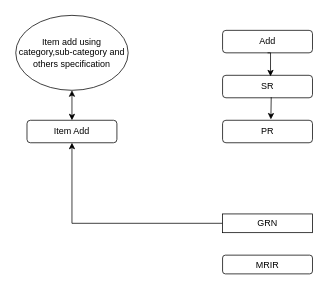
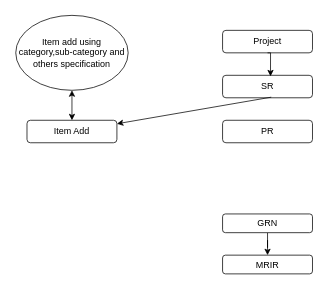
node "Add": label "Add" -> "Project"
edge "SR" -> "PR": now "SR" -> "Item Add"
edge "GRN" -> "Item Add": now "GRN" -> "MRIR"
node "GRN": shape rectangle -> rounded rectangle
